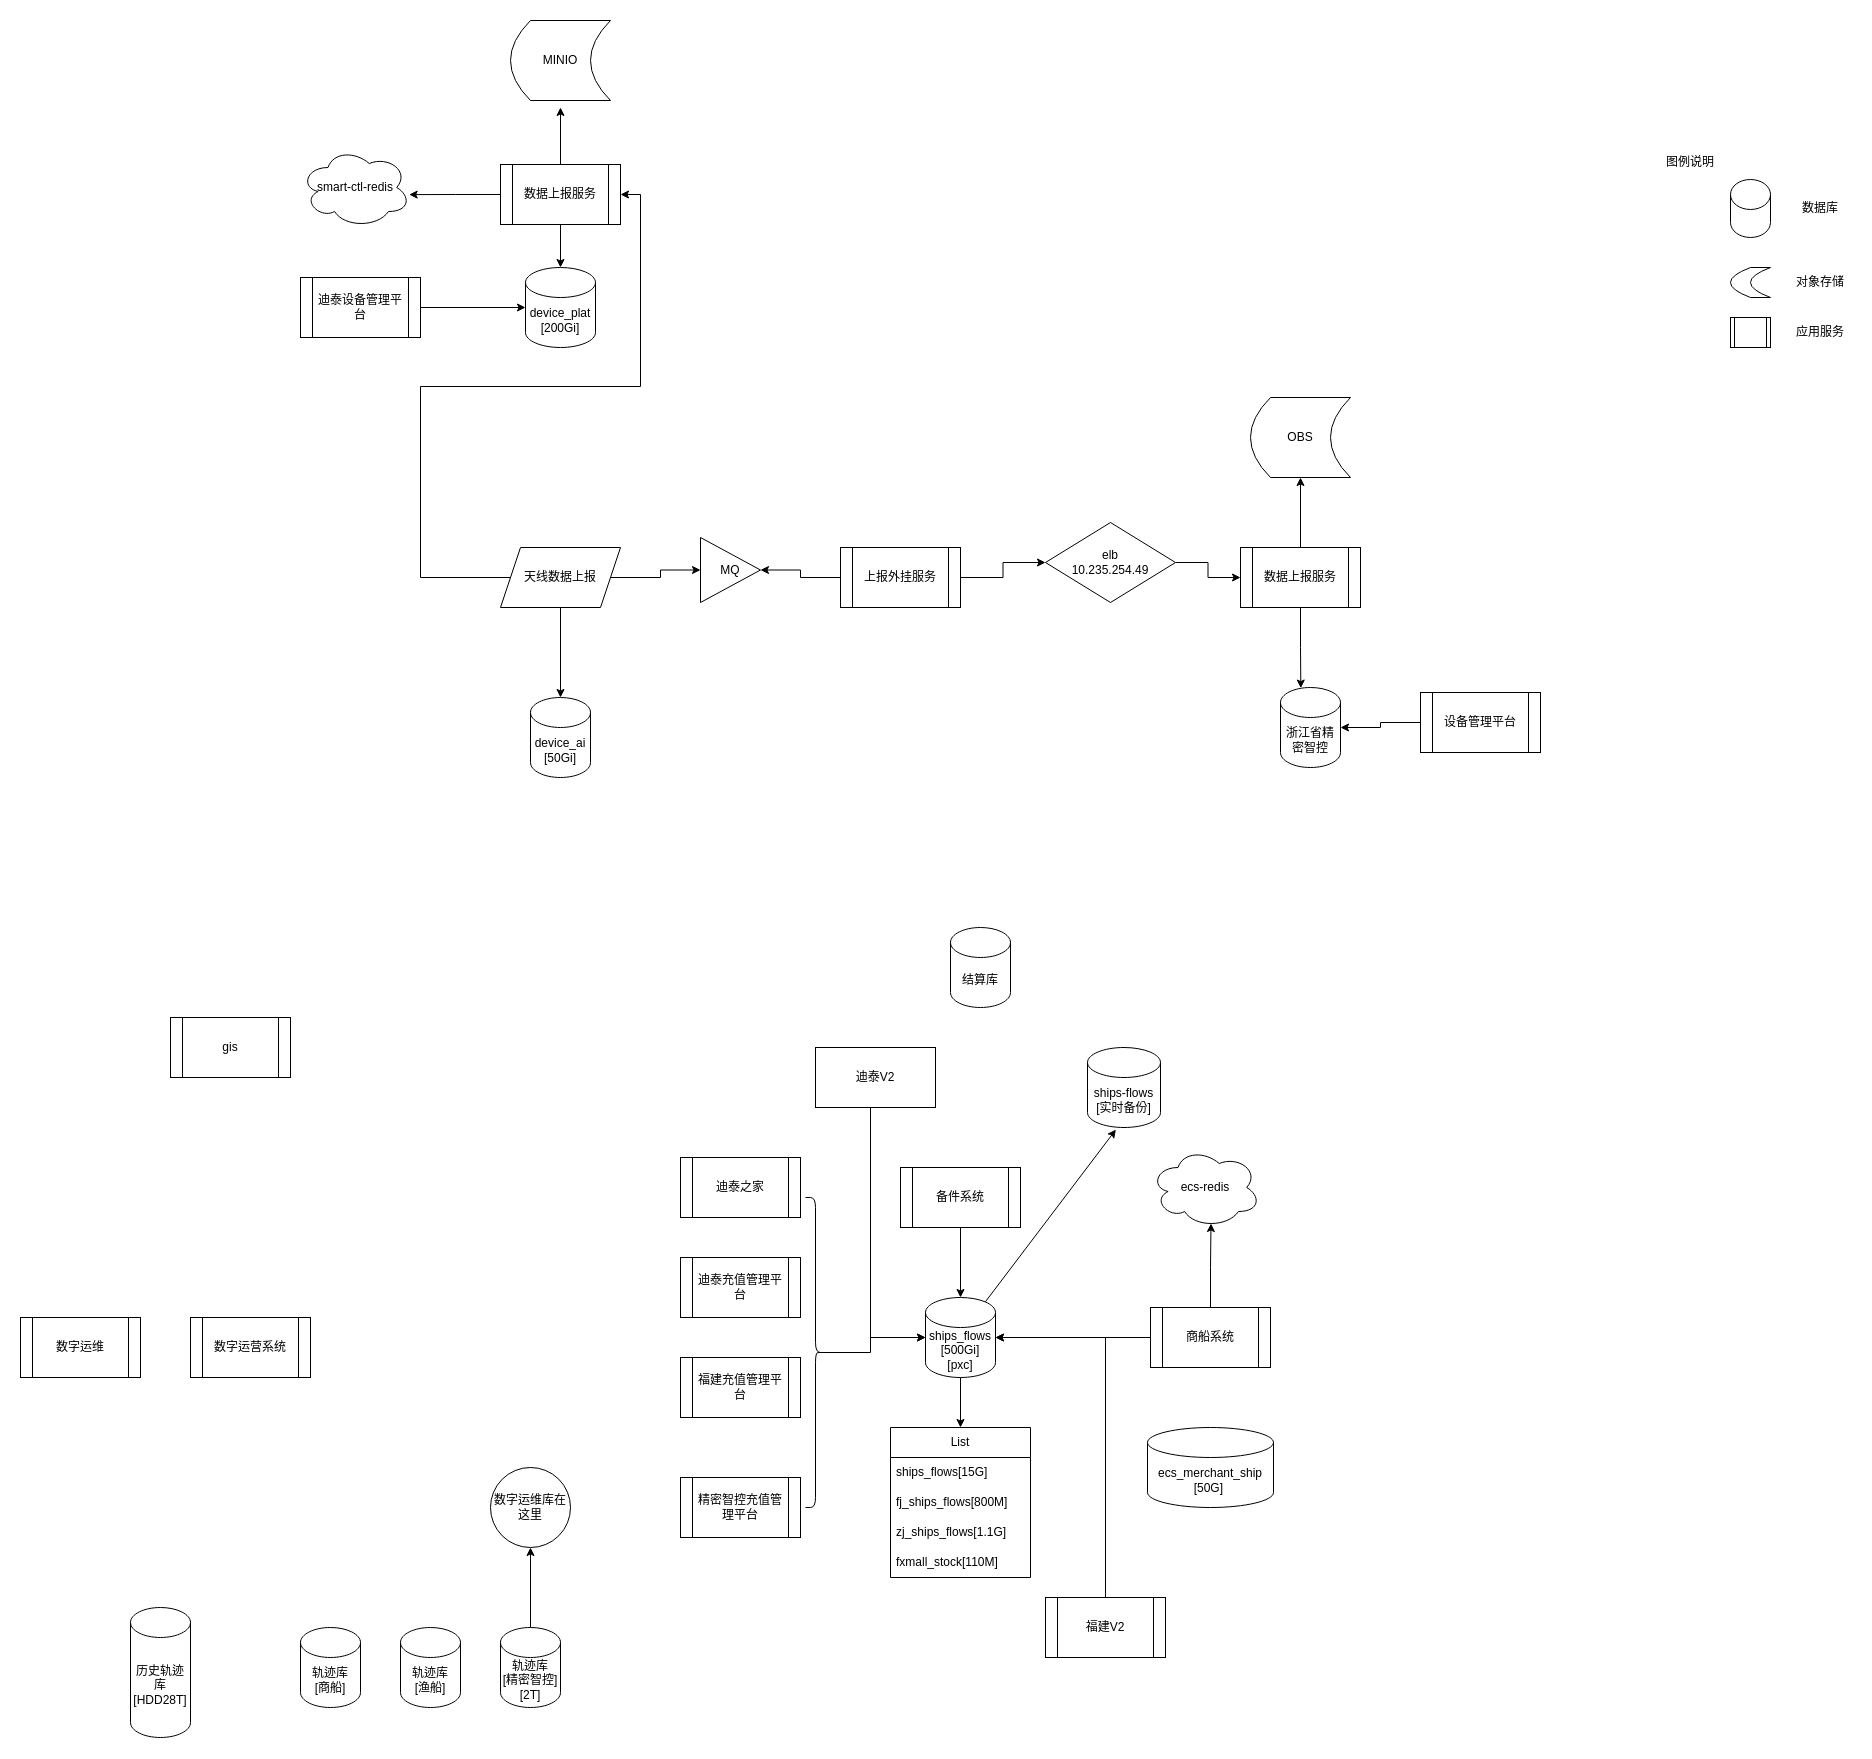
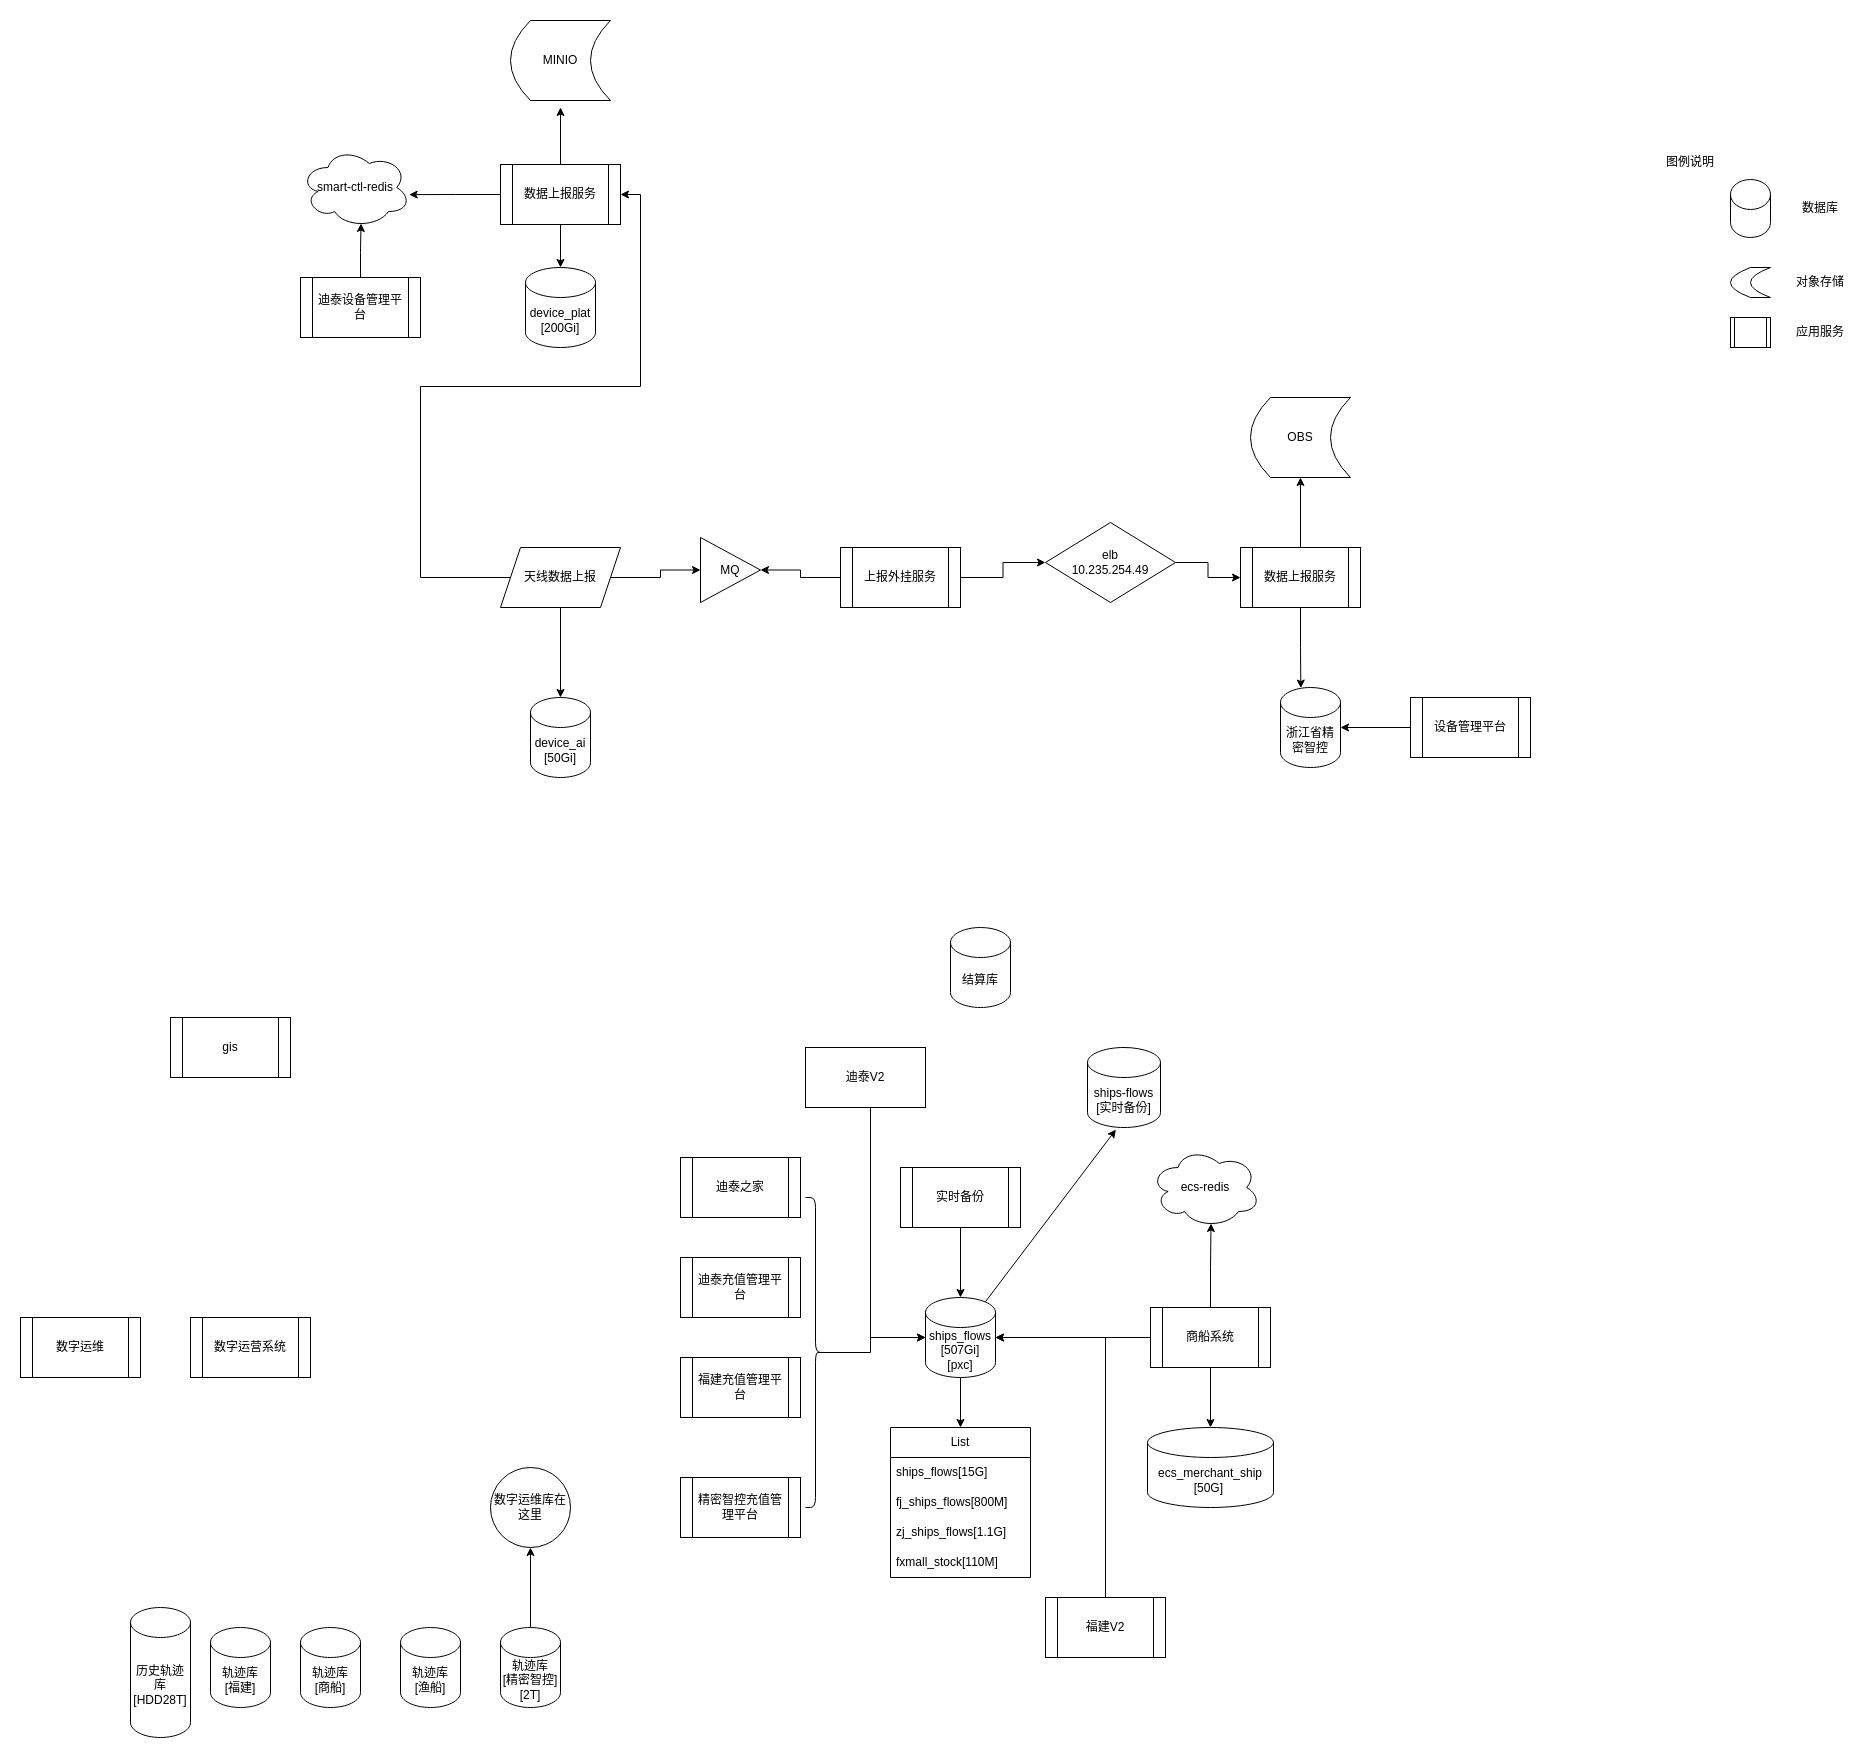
edge "迪泰设备管理平台" -> "smart-ctl-redis": added
edge "迪泰设备管理平台" -> "device_plat [200Gi]": removed
node "设备管理平台": moved (1481, 723) -> (1471, 728)
node "迪泰V2": moved (876, 1078) -> (866, 1078)
node "备件系统": label "备件系统" -> "实时备份"
node "ships_flows [500Gi] [pxc]": label "ships_flows [500Gi] [pxc]" -> "ships_flows [507Gi] [pxc]"
edge "商船系统" -> "ecs_merchant_ship [50G]": added
node "轨迹库 [福建]": added
